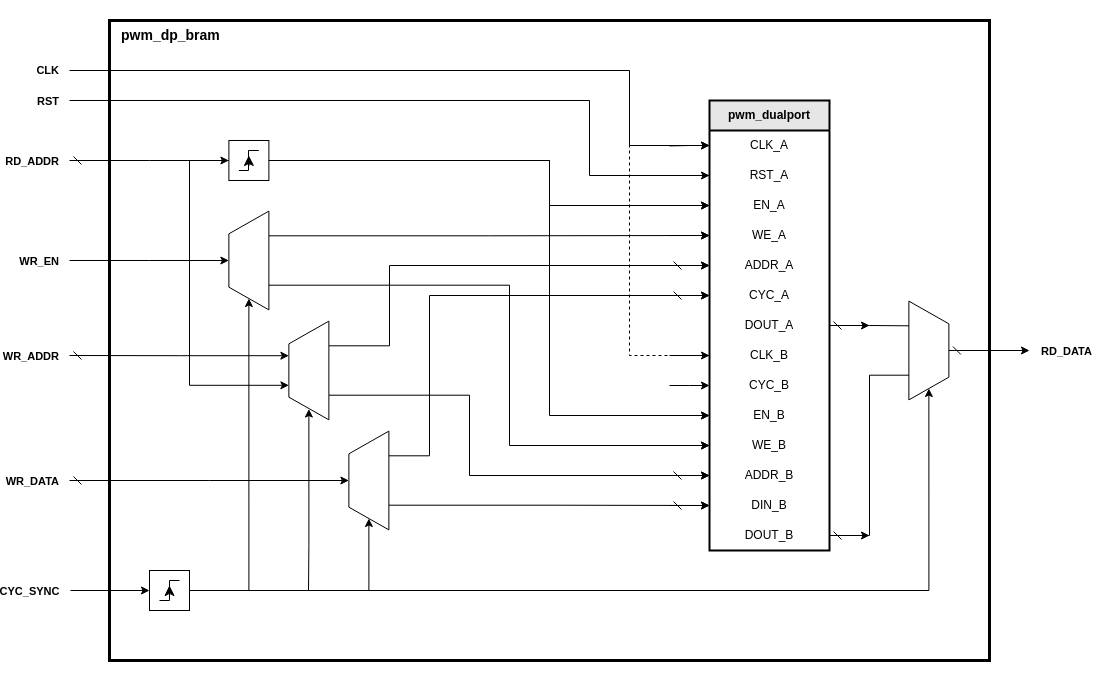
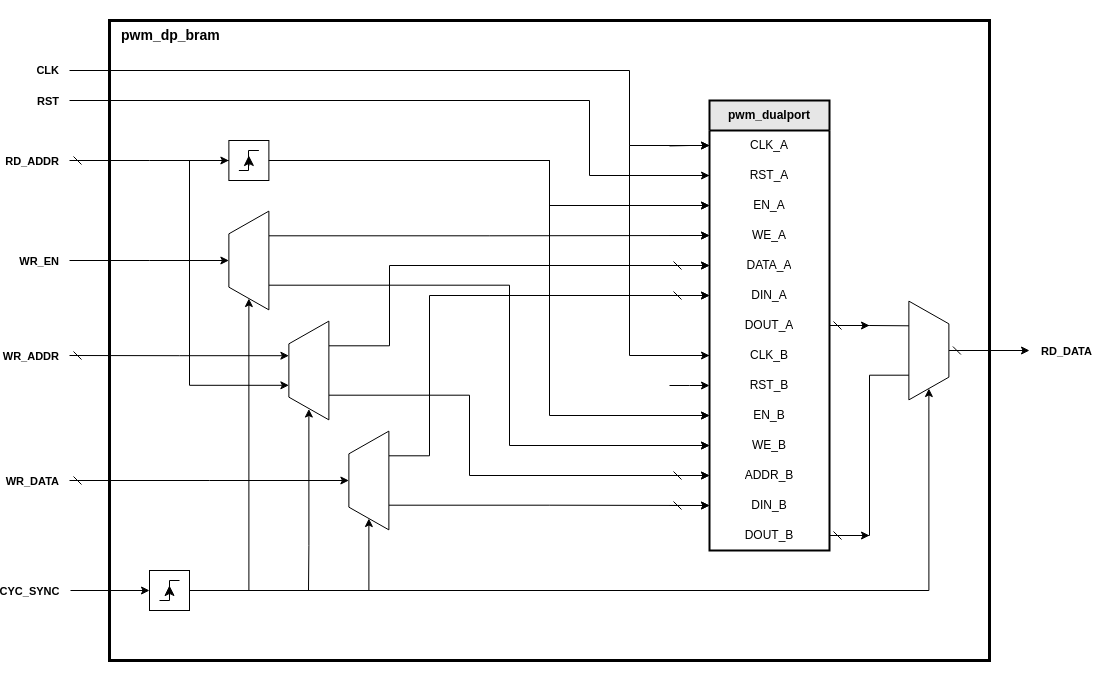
node "ADDR_A": label "ADDR_A" -> "DATA_A"
edge "CLK_B" -> "CLK_A": style dashed -> solid
node "CYC_A": label "CYC_A" -> "DIN_A"
node "CYC_B": label "CYC_B" -> "RST_B"
